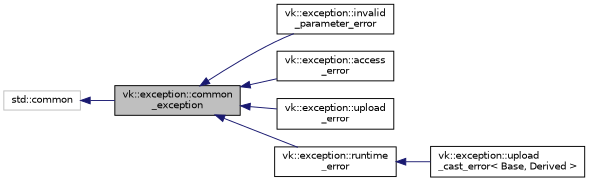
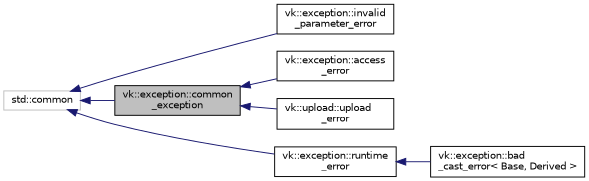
edge "vk::exception::invalid _parameter_error" -> "vk::exception::common _exception": now "vk::exception::invalid _parameter_error" -> "std::common"
node "vk::exception::upload _error": label "vk::exception::upload _error" -> "vk::upload::upload _error"
edge "vk::exception::runtime _error" -> "vk::exception::common _exception": now "vk::exception::runtime _error" -> "std::common"
node "vk::exception::upload _cast_error< Base, Derived >": label "vk::exception::upload _cast_error< Base, Derived >" -> "vk::exception::bad _cast_error< Base, Derived >"
